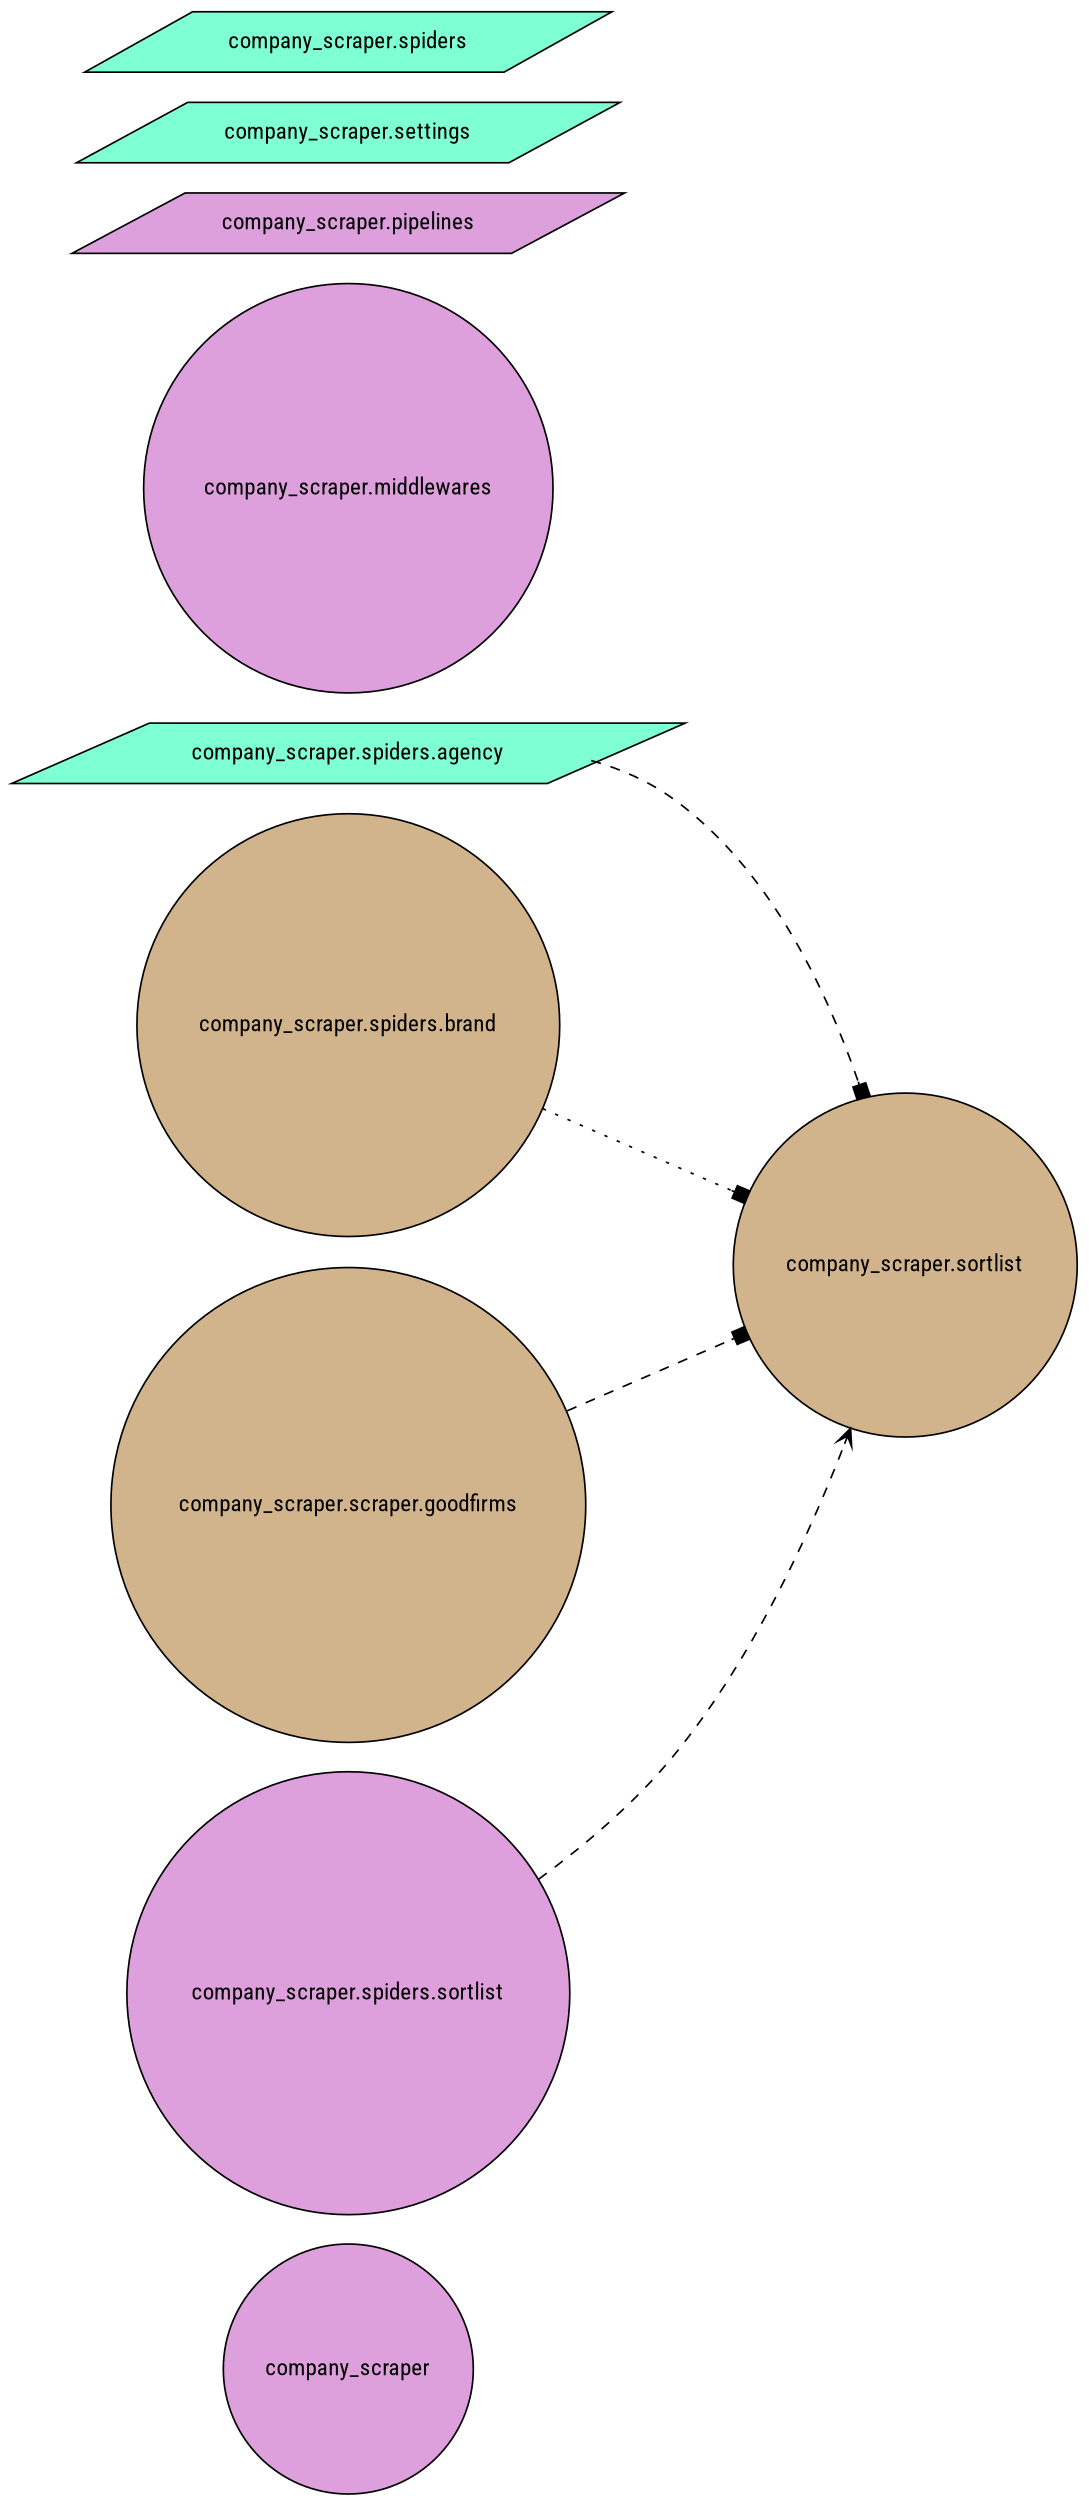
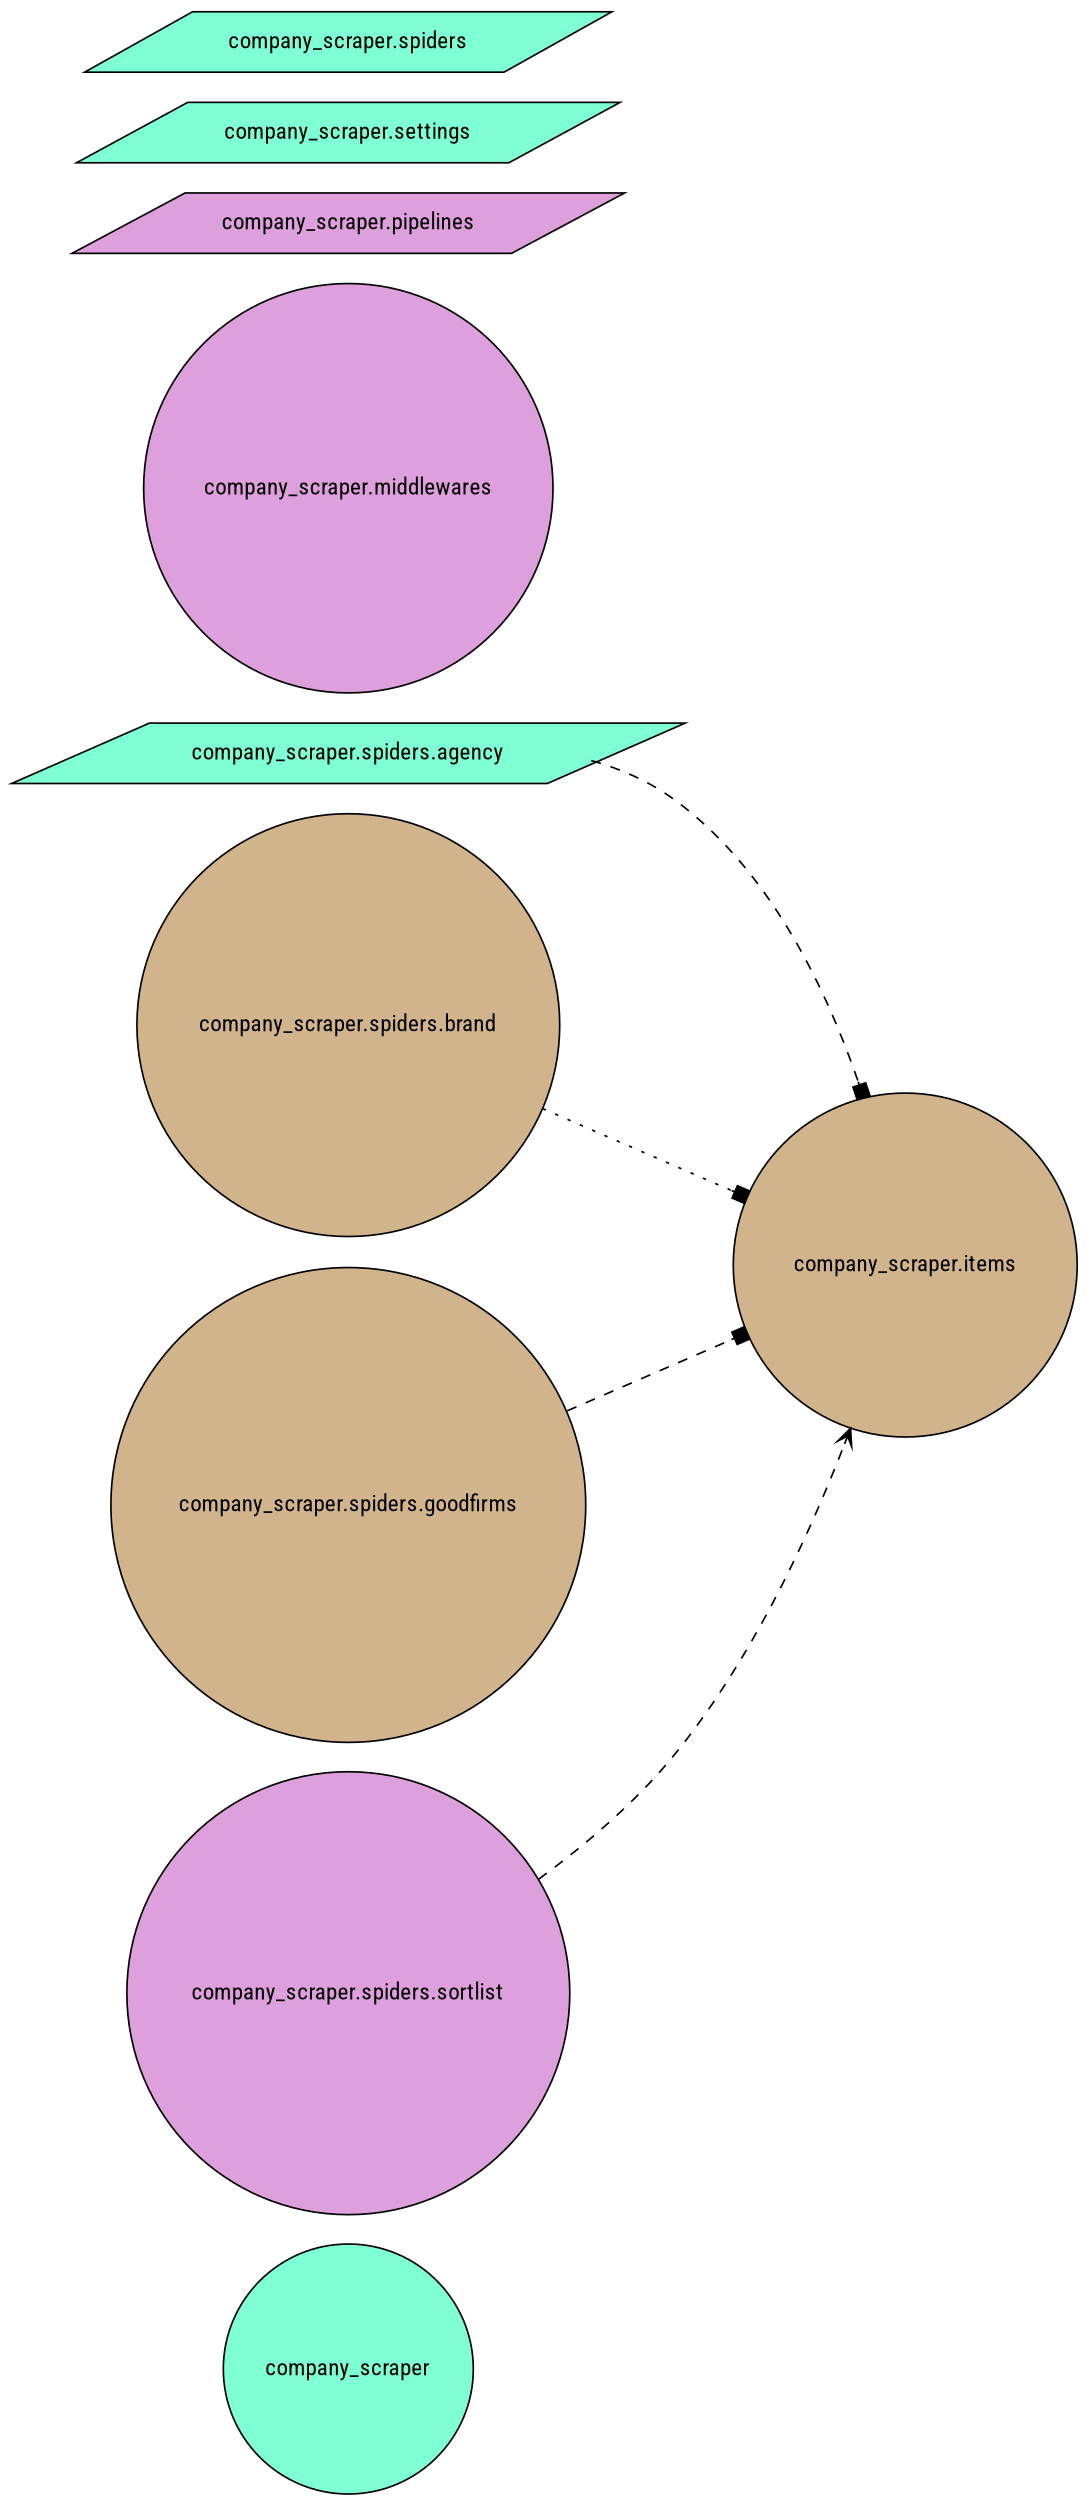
node "company_scraper.sortlist": label "company_scraper.sortlist" -> "company_scraper.items"
node "company_scraper.scraper.goodfirms": label "company_scraper.scraper.goodfirms" -> "company_scraper.spiders.goodfirms"
node "company_scraper": fillcolor plum -> aquamarine
